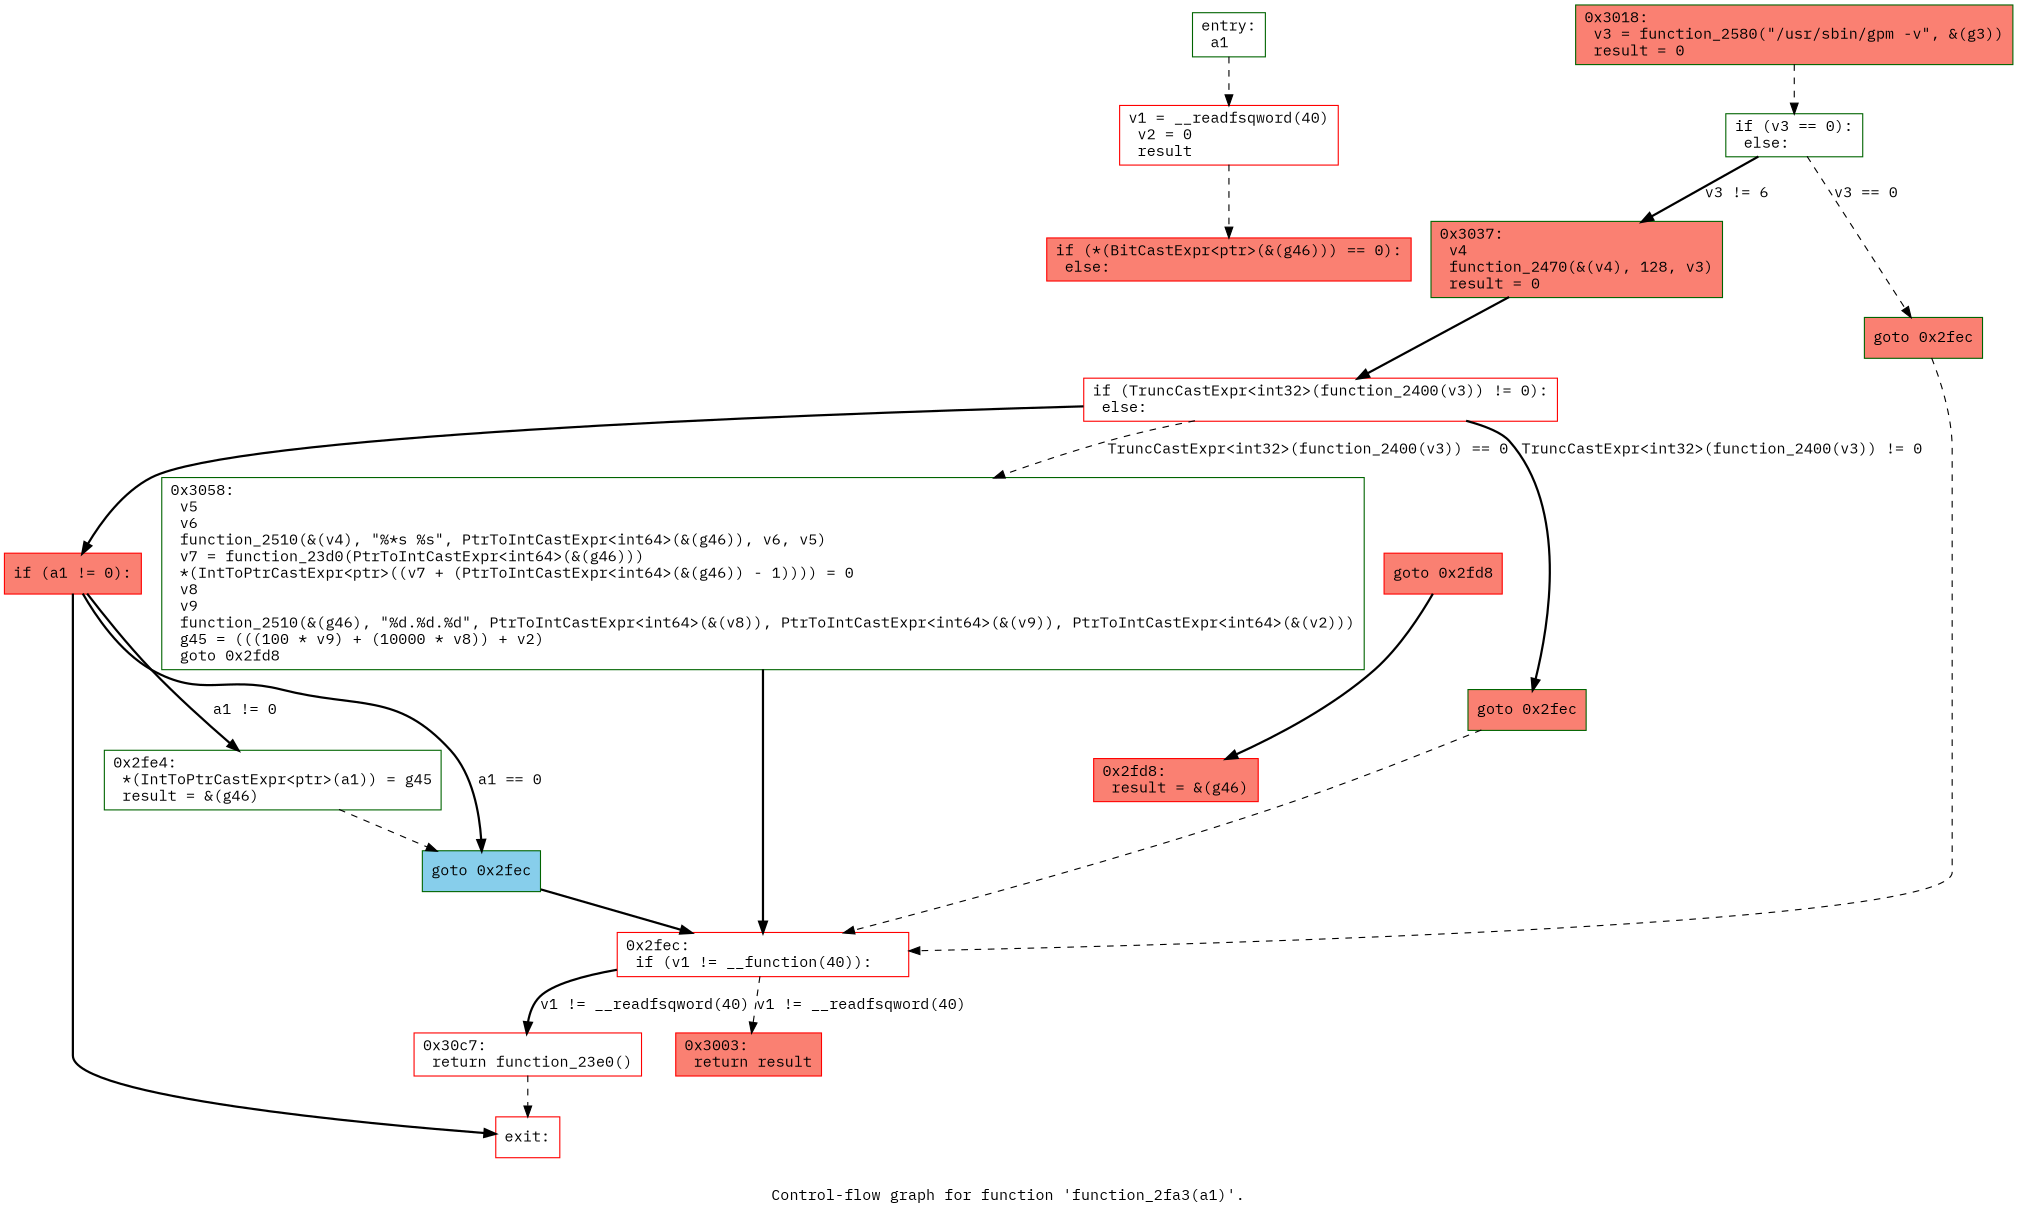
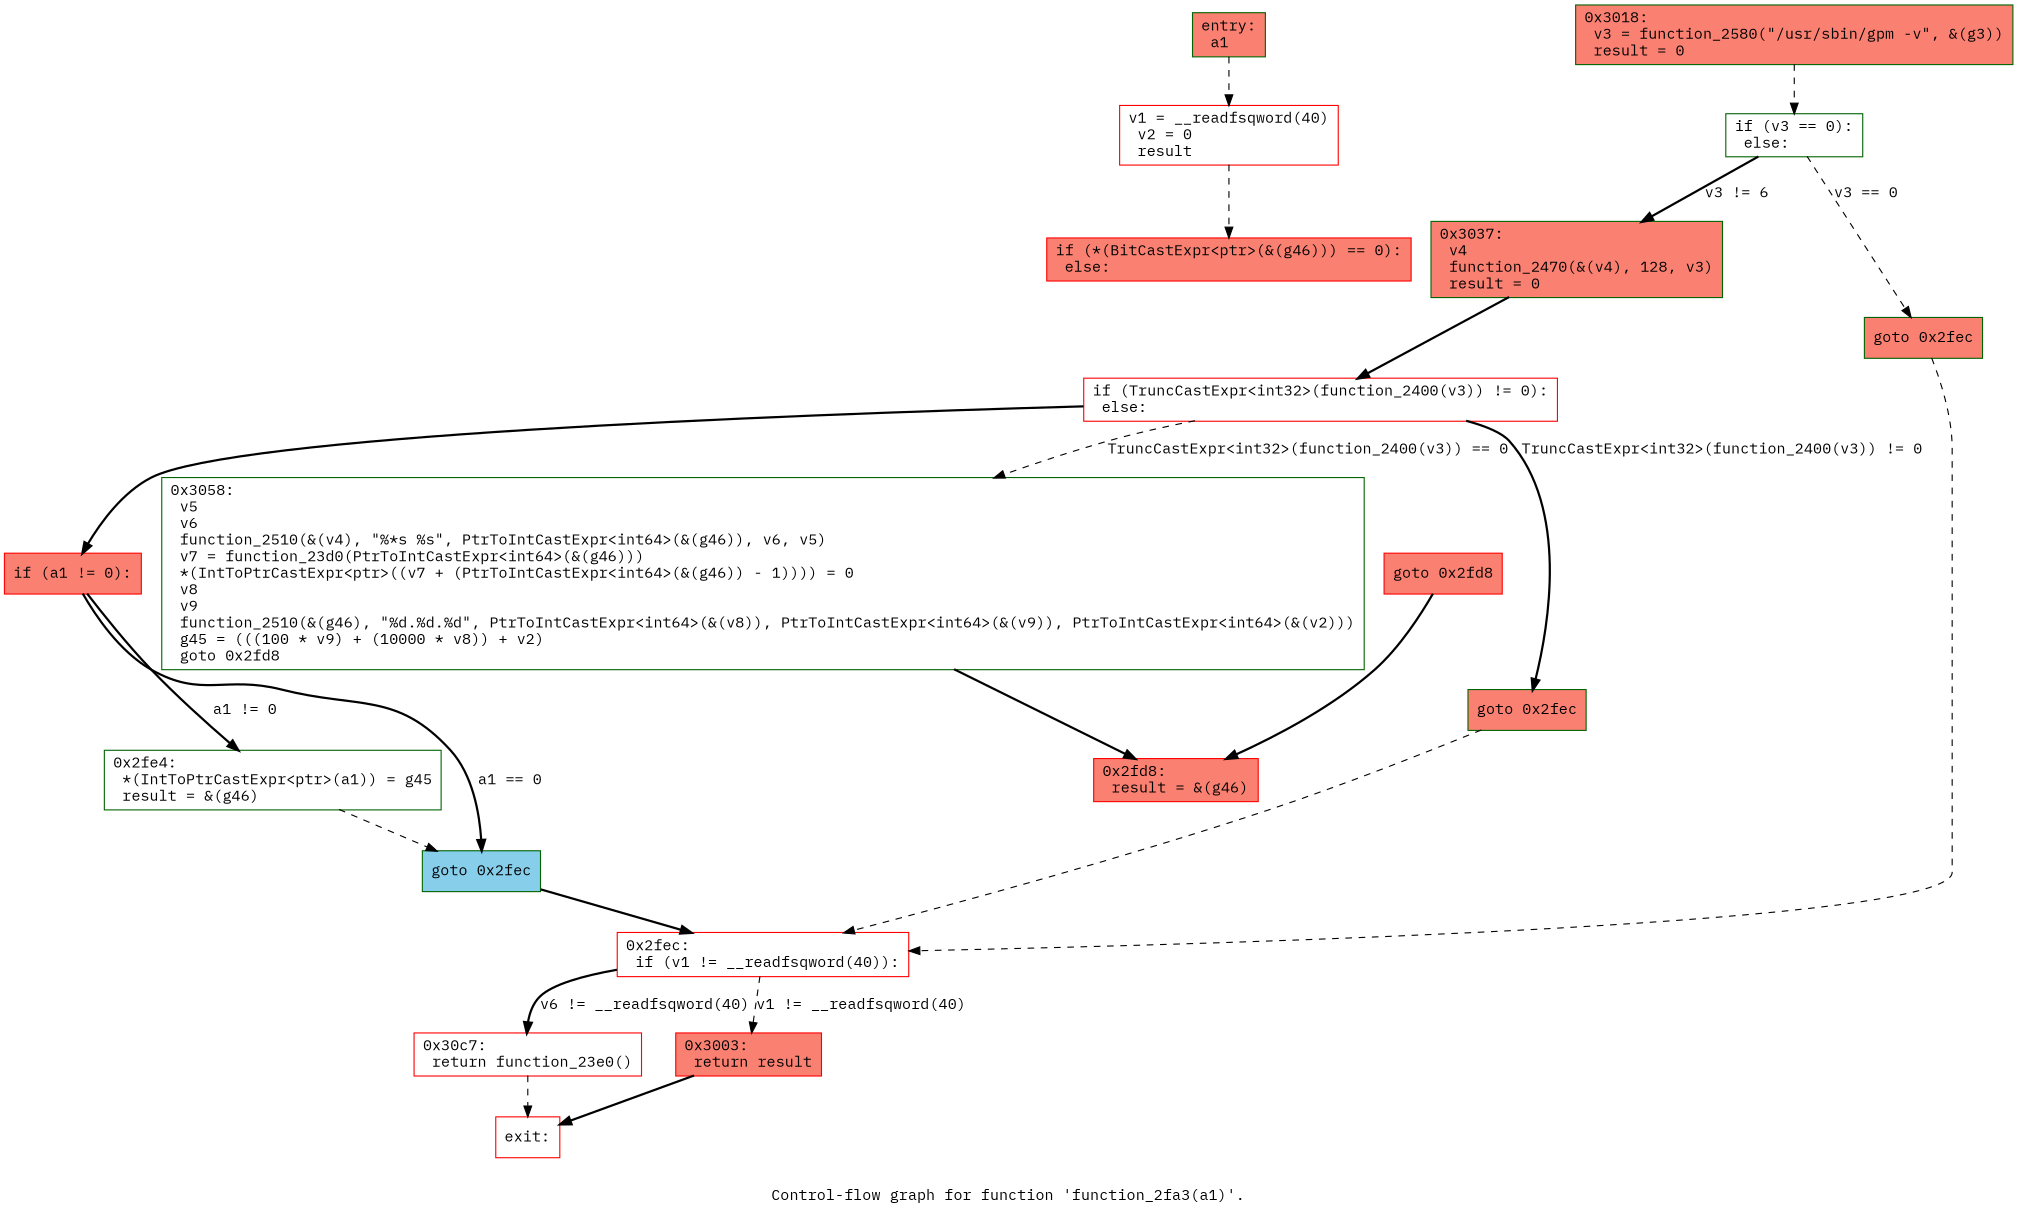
node "entry:": fillcolor white -> salmon
edge "0x3058:" -> "0x2fec:": now "0x3058:" -> "0x2fd8:"
node "0x2fec:": text "if (v1 != __function(40)):" -> "if (v1 != __readfsqword(40)):"
edge "0x2fec:" -> "0x30c7:": label "v1 != __readfsqword(40)" -> "v6 != __readfsqword(40)"
edge "if (a1 != 0):" -> "exit:": now "0x3003:" -> "exit:"
